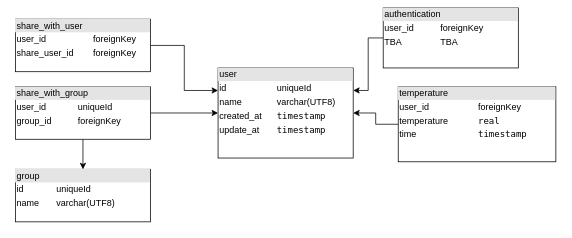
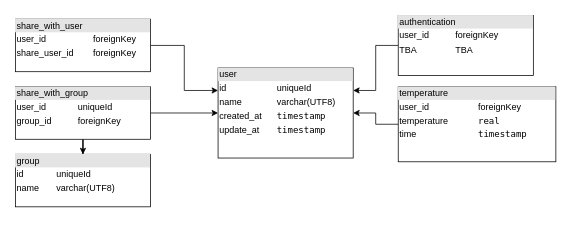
node "authentication user_id foreignKey TBA TBA": moved (450, 38) -> (465, 45)
node "group id uniqueId name varchar(UTF8)": moved (83, 195) -> (83, 180)
